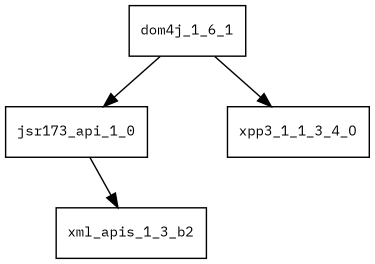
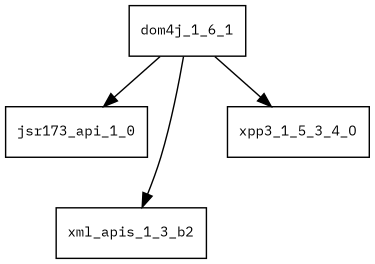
node "xpp3_1_1_3_4_O": label "xpp3_1_1_3_4_O" -> "xpp3_1_5_3_4_O"
edge "jsr173_api_1_0" -> "xml_apis_1_3_b2": now "dom4j_1_6_1" -> "xml_apis_1_3_b2"
